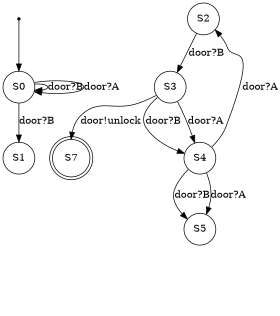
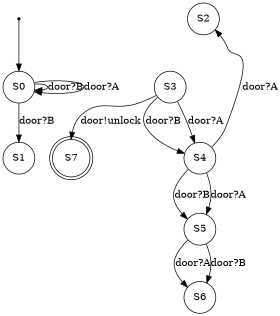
edge "S2" -> "S3": removed, label "door?B"
node "S6": added
